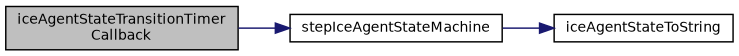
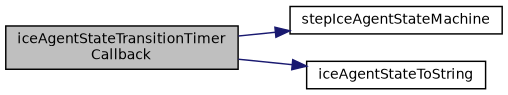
edge "stepIceAgentStateMachine" -> "iceAgentStateToString": now "iceAgentStateTransitionTimer Callback" -> "iceAgentStateToString"
